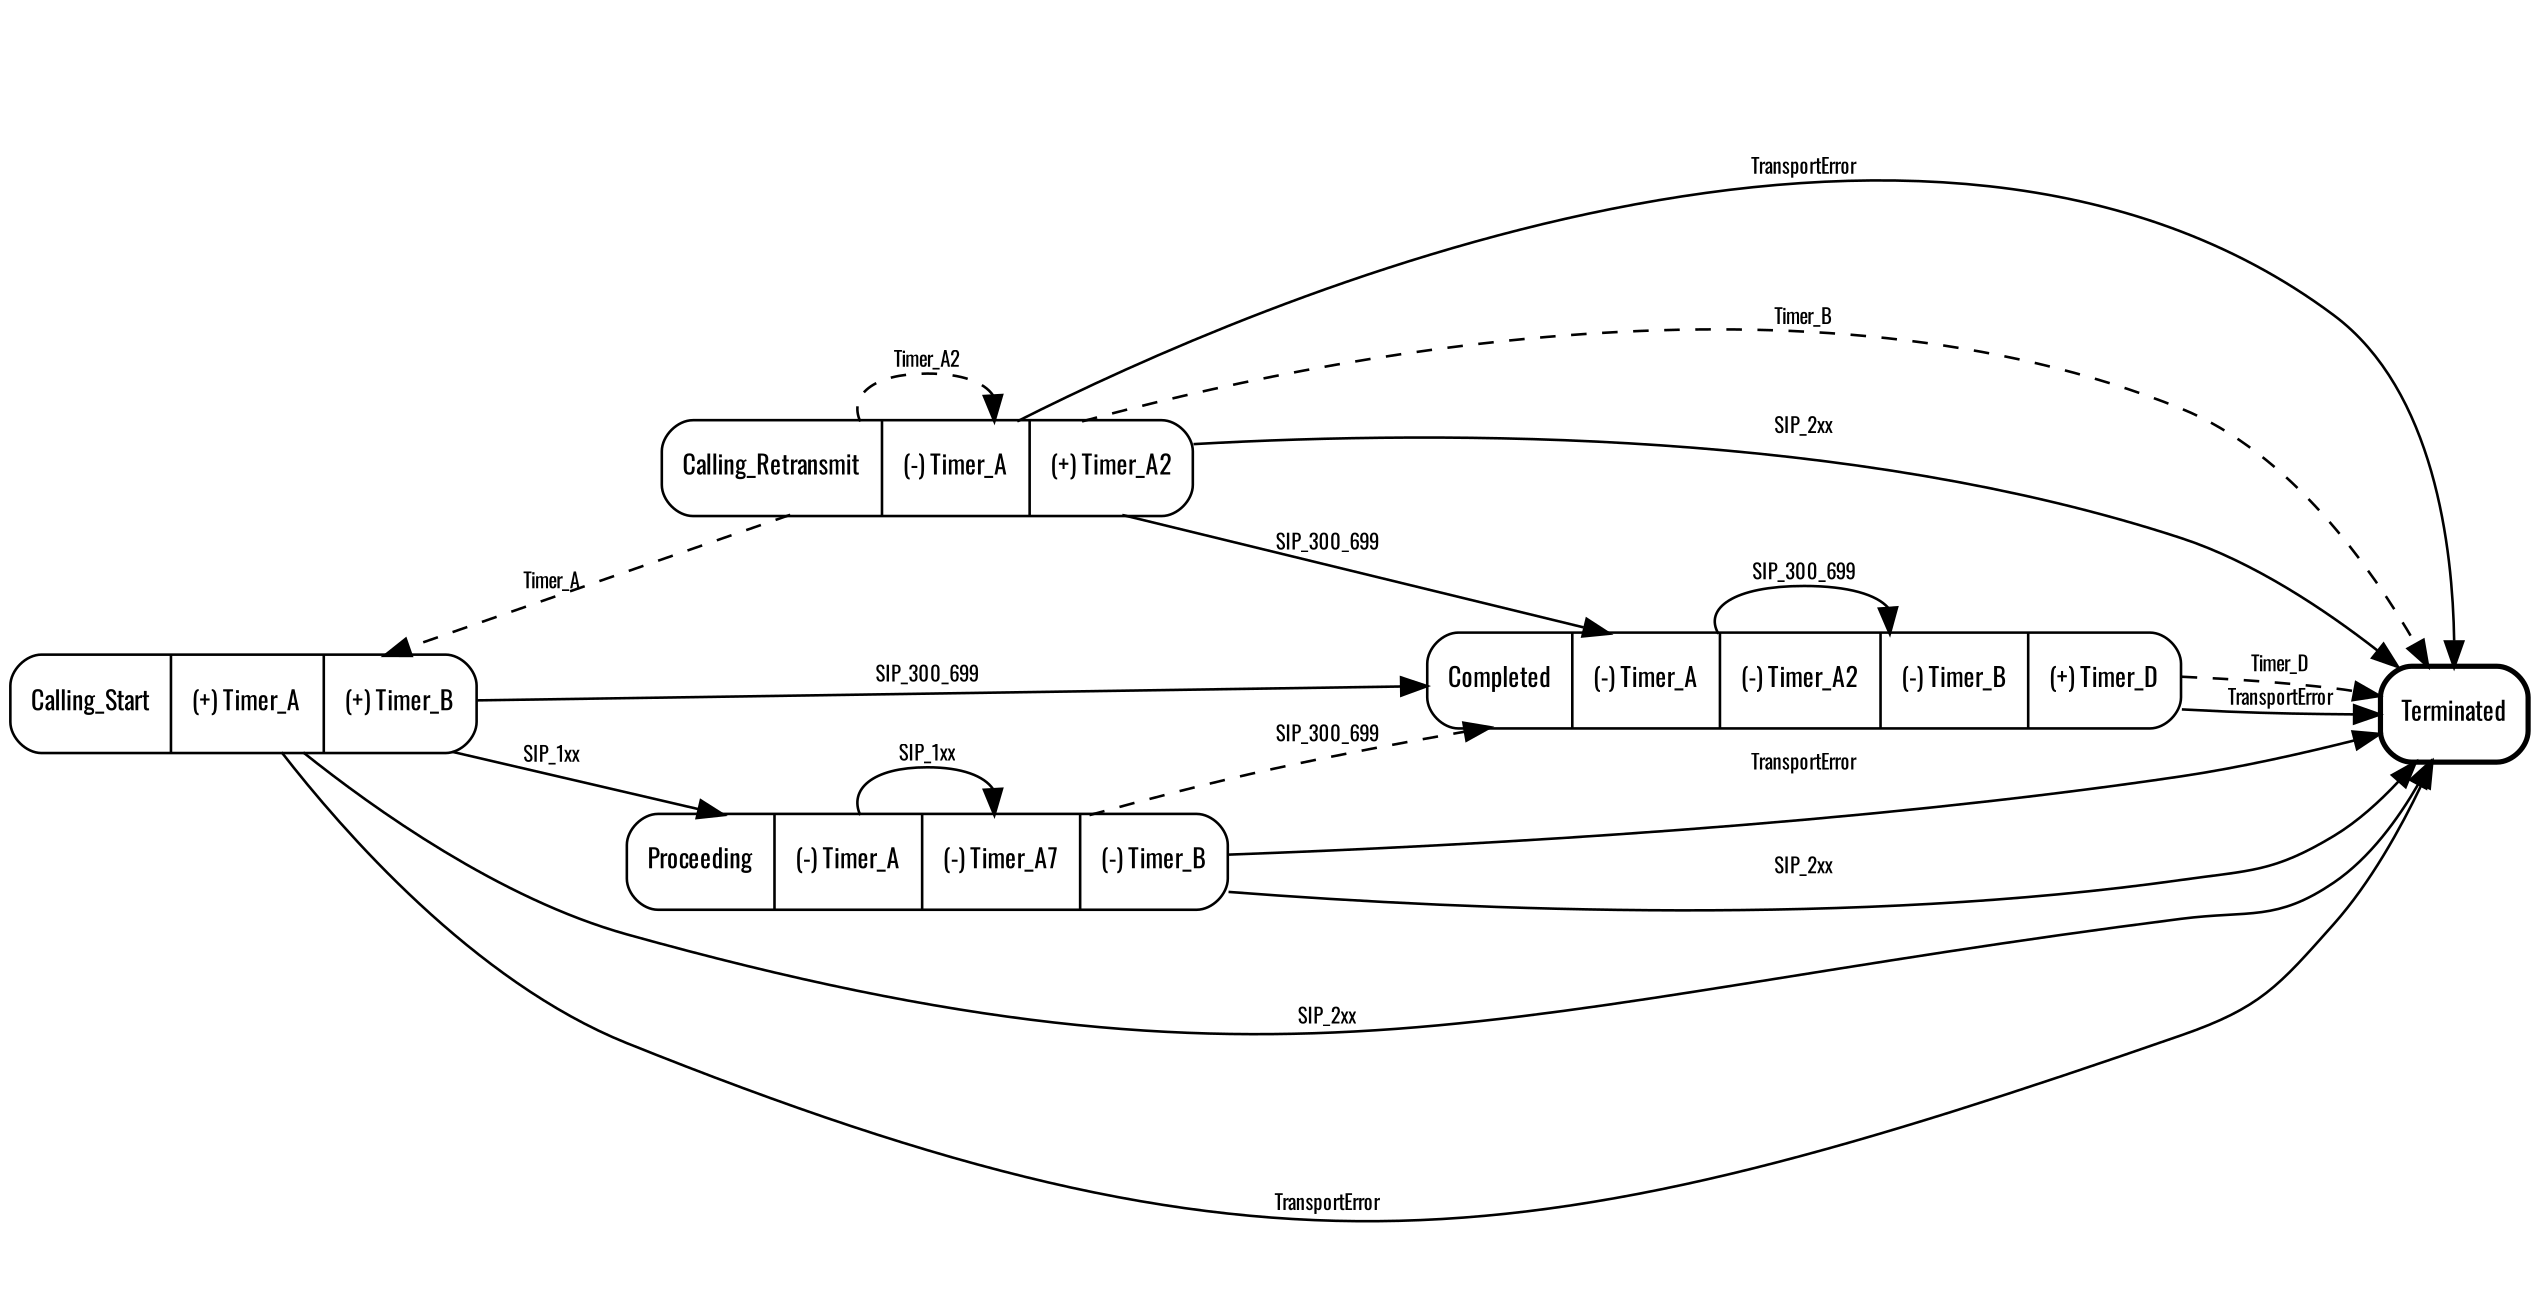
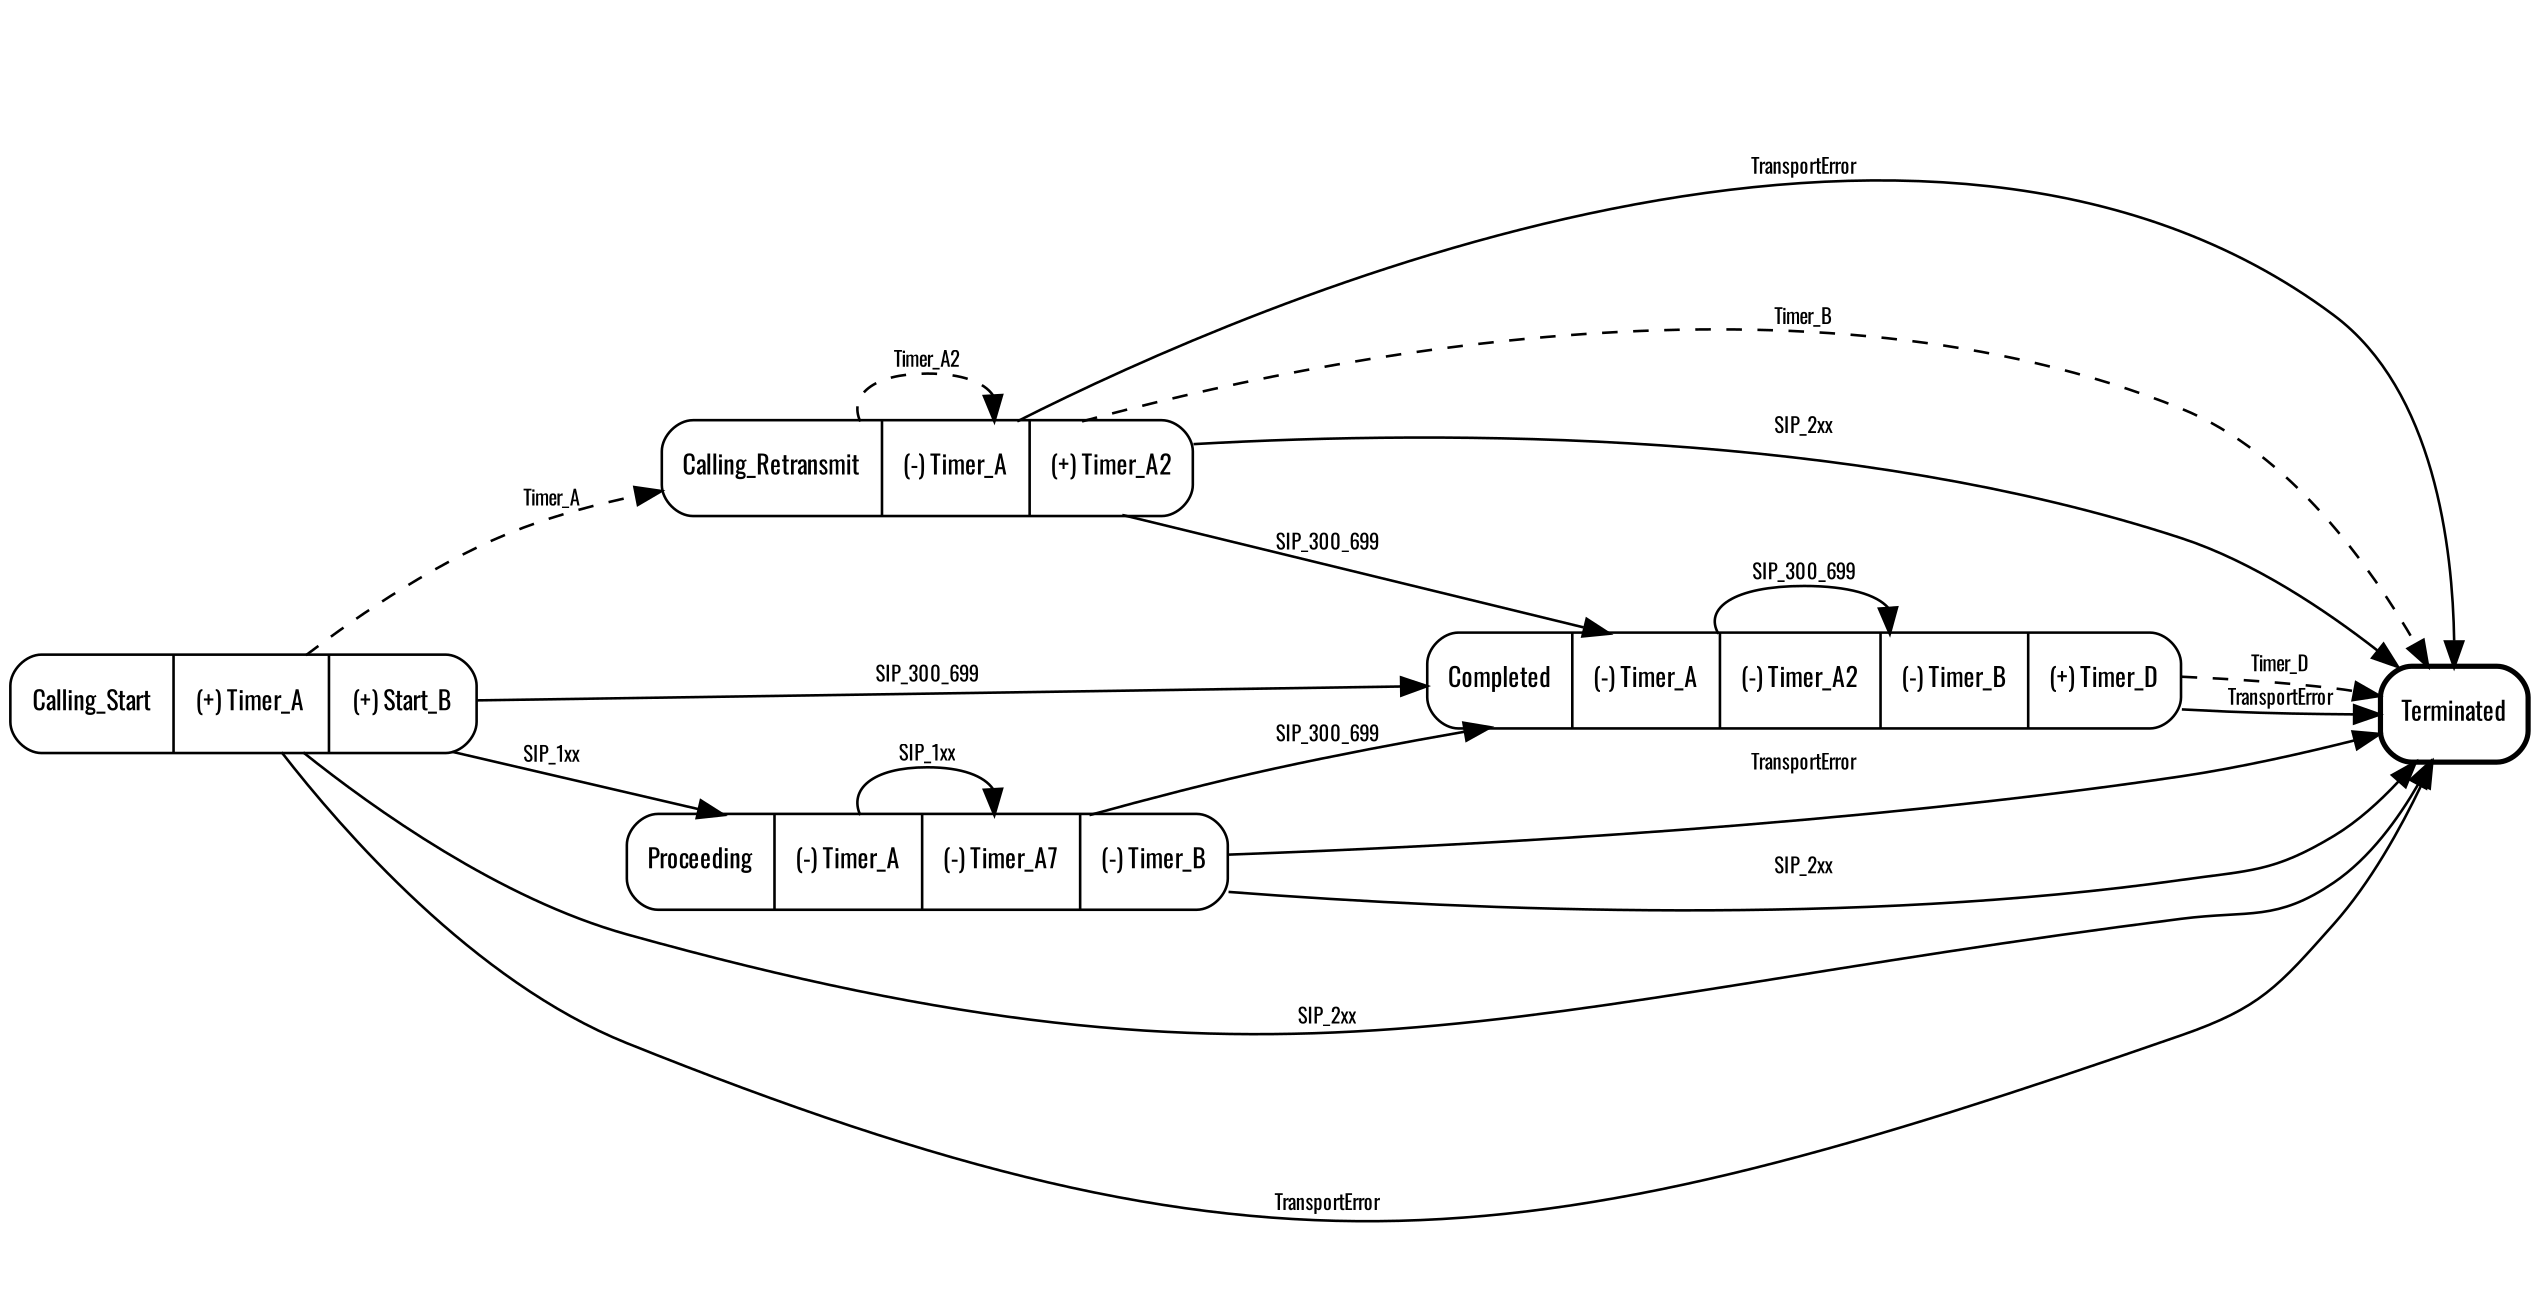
edge "Calling_Retransmit" -> "Calling_Start": reversed
node "Calling_Start": text "(+) Timer_B" -> "(+) Start_B"
edge "Proceeding" -> "Completed": style dashed -> solid
